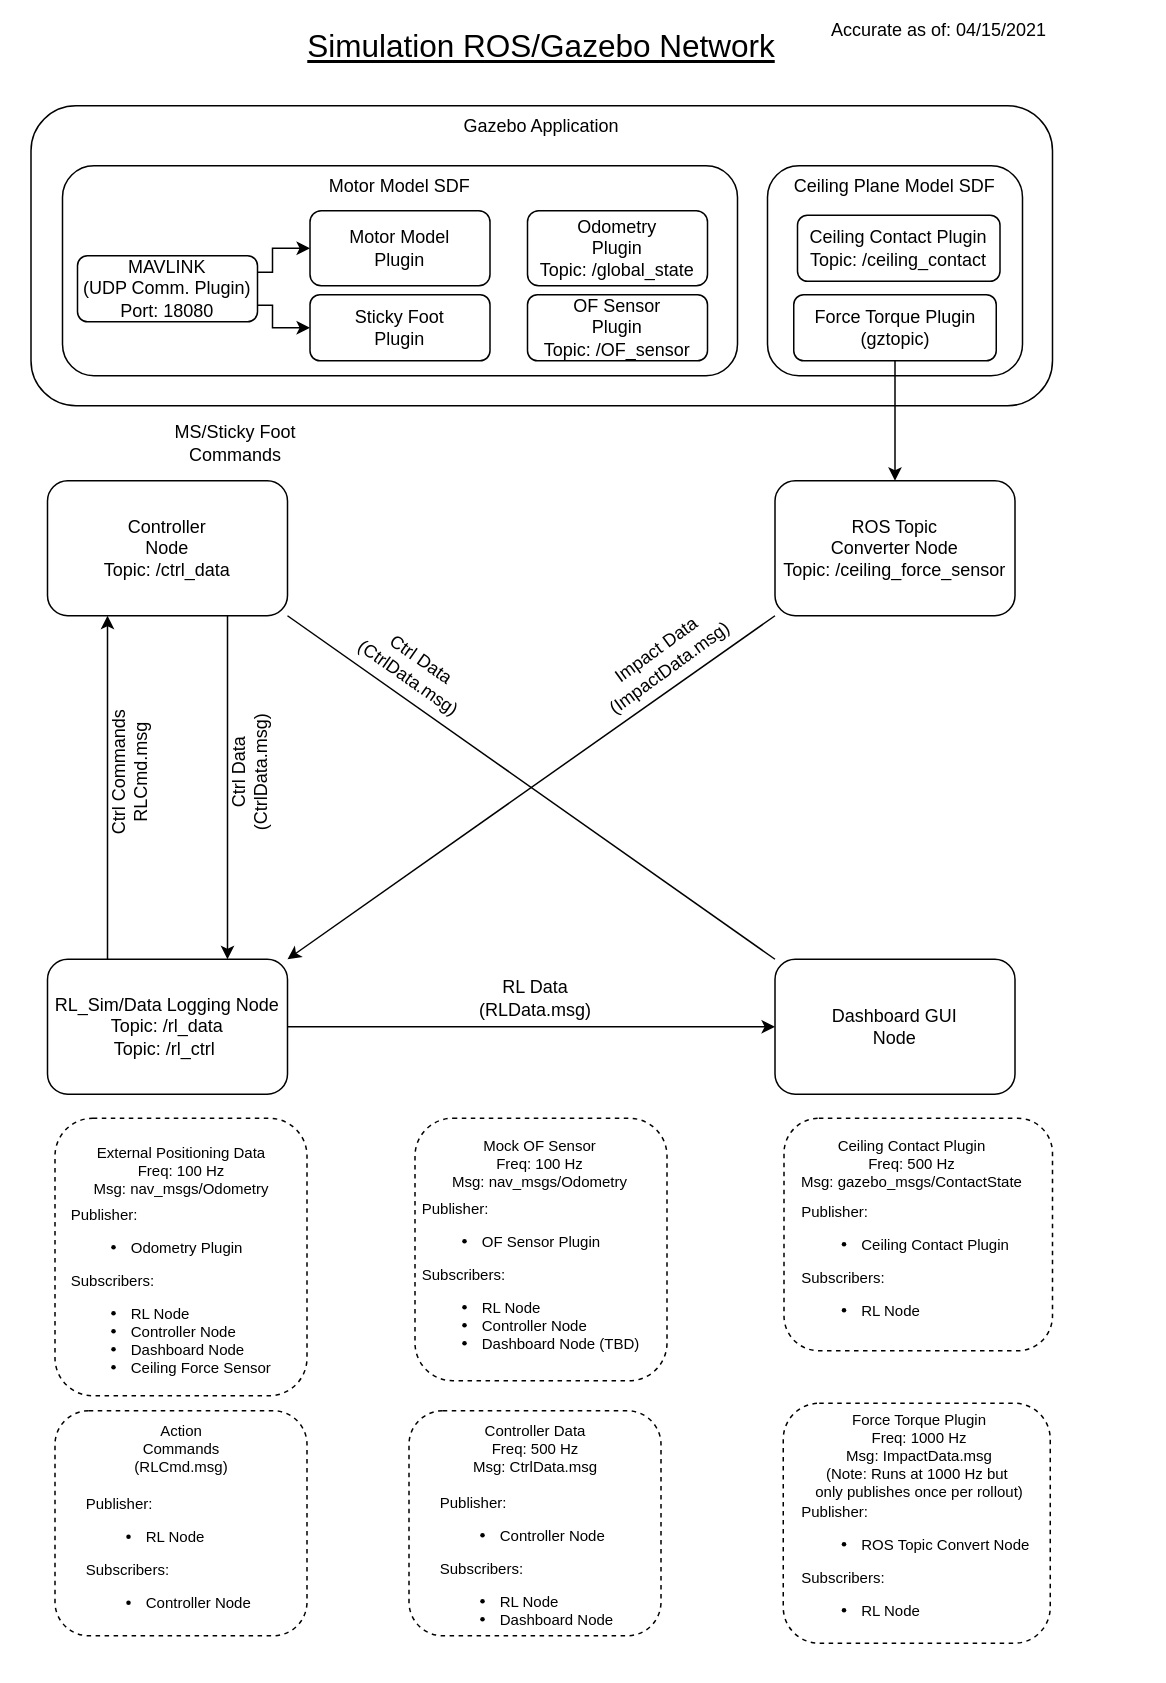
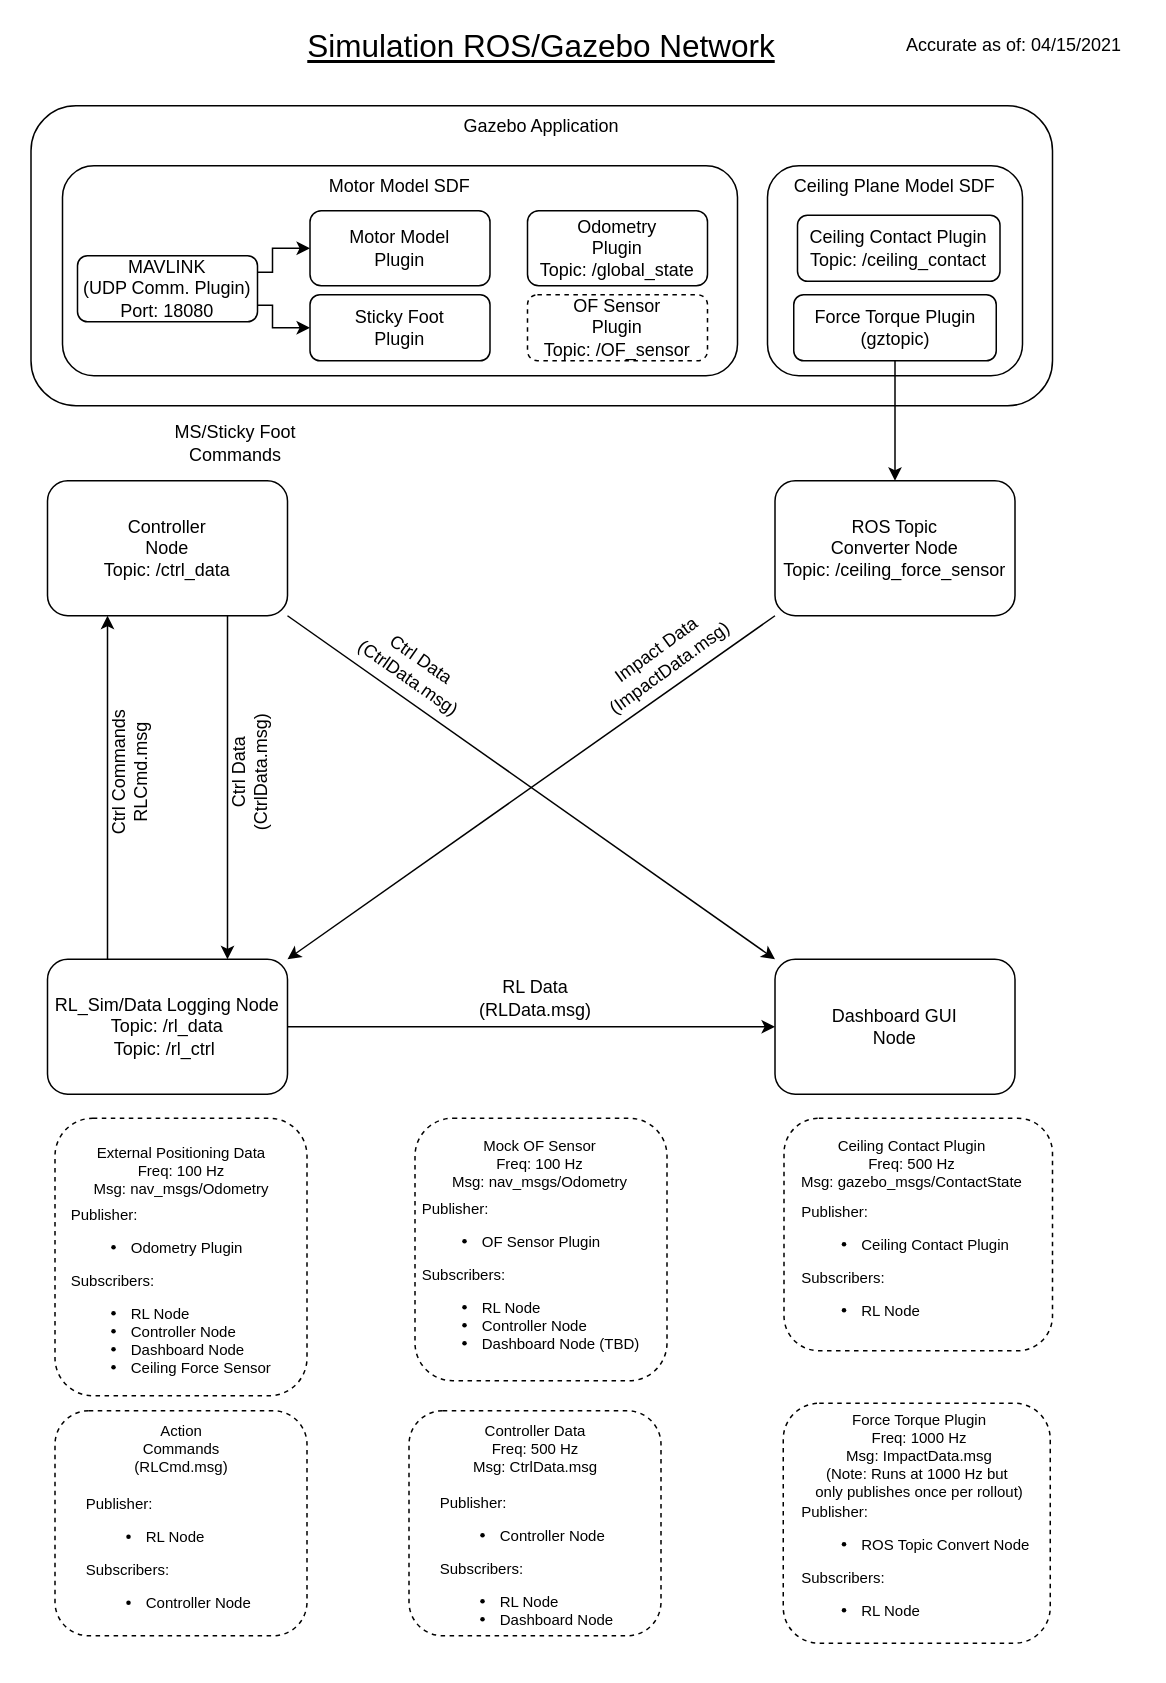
node "Accurate as of: 04/15/2021": moved (938, 31) -> (1013, 46)
node "OF Sensor Plugin Topic: /OF_sensor": style solid -> dashed
edge "Controller Node Topic: /ctrl_data" -- "Dashboard GUI Node": arrowhead none -> classic
